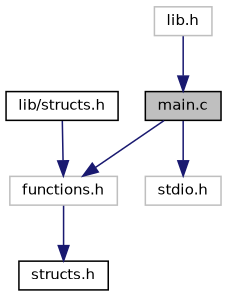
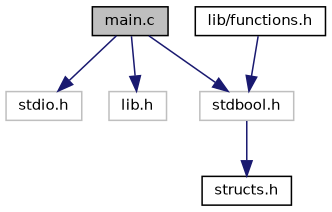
edge "lib.h" -> "main.c": reversed
node "lib/structs.h": label "lib/structs.h" -> "lib/functions.h"
node "functions.h": label "functions.h" -> "stdbool.h"
